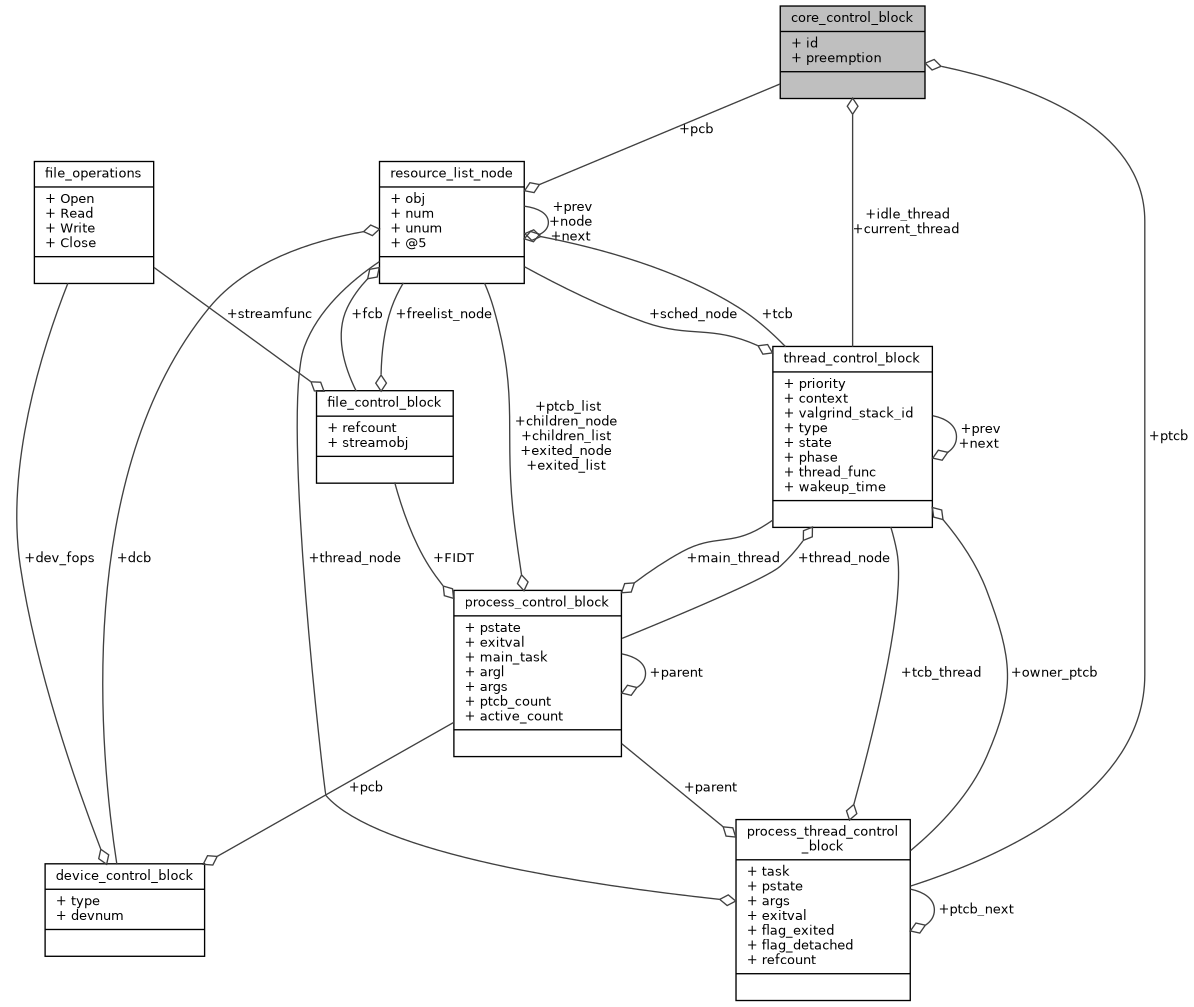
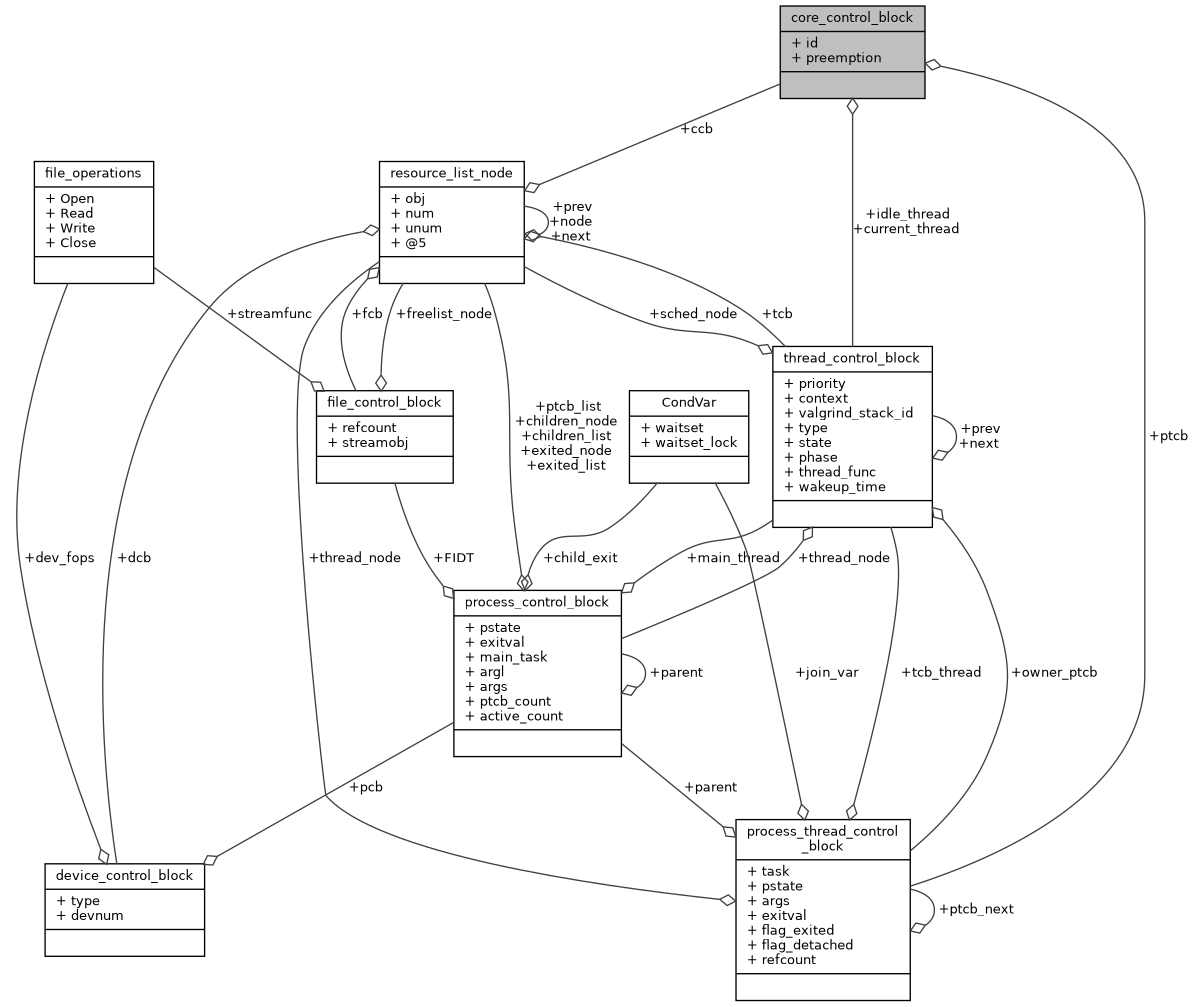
edge "core_control_block" -> "resource_list_node": label " +pcb" -> " +ccb"
node "CondVar": added
